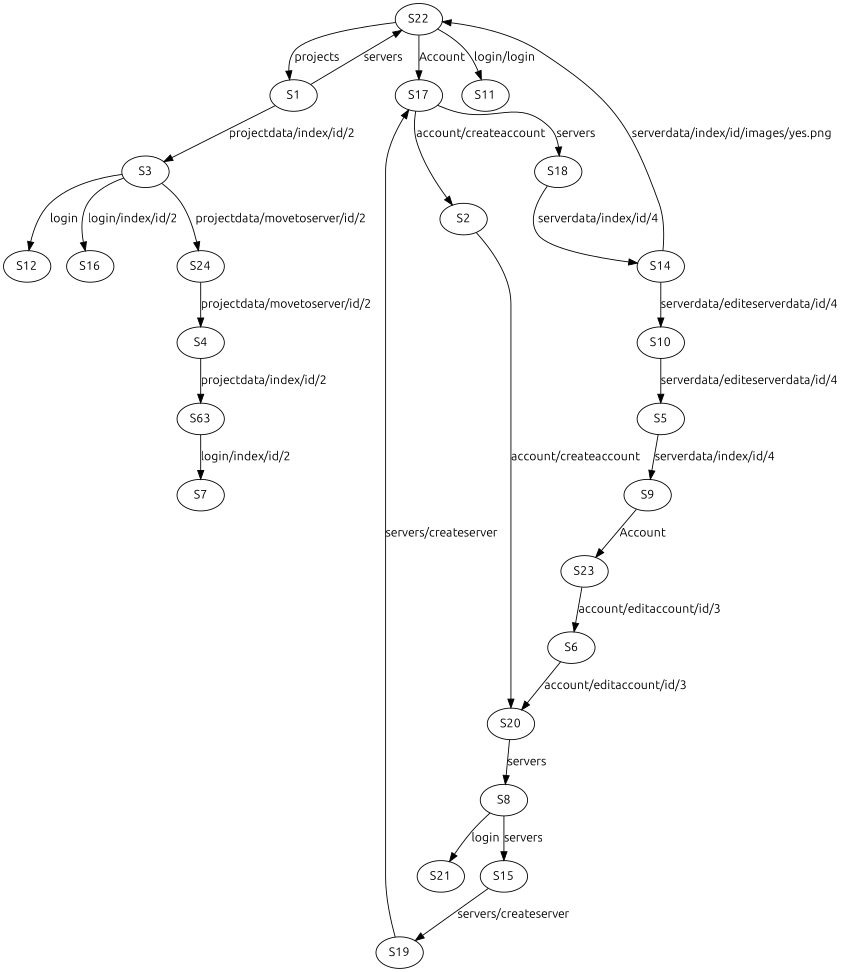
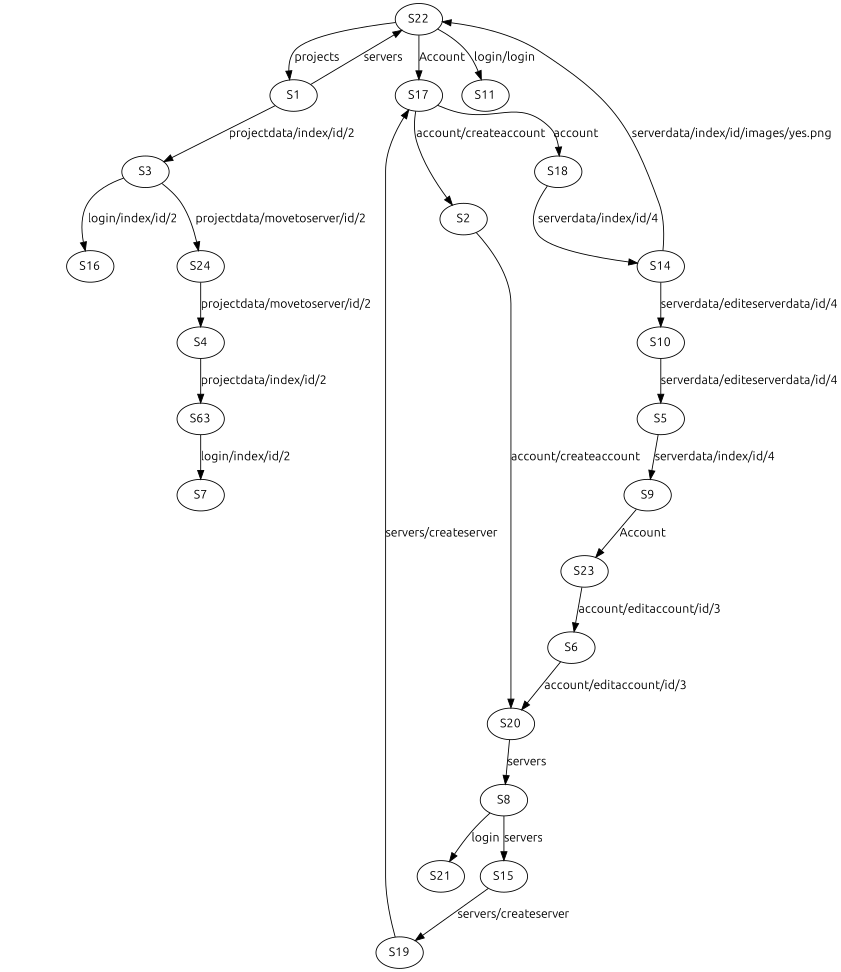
edge "S17" -> "S18": label "servers" -> "account"
node "S12": removed
